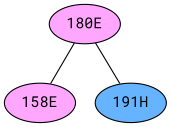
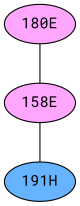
edge "180E" -- "191H": now "158E" -- "191H"
